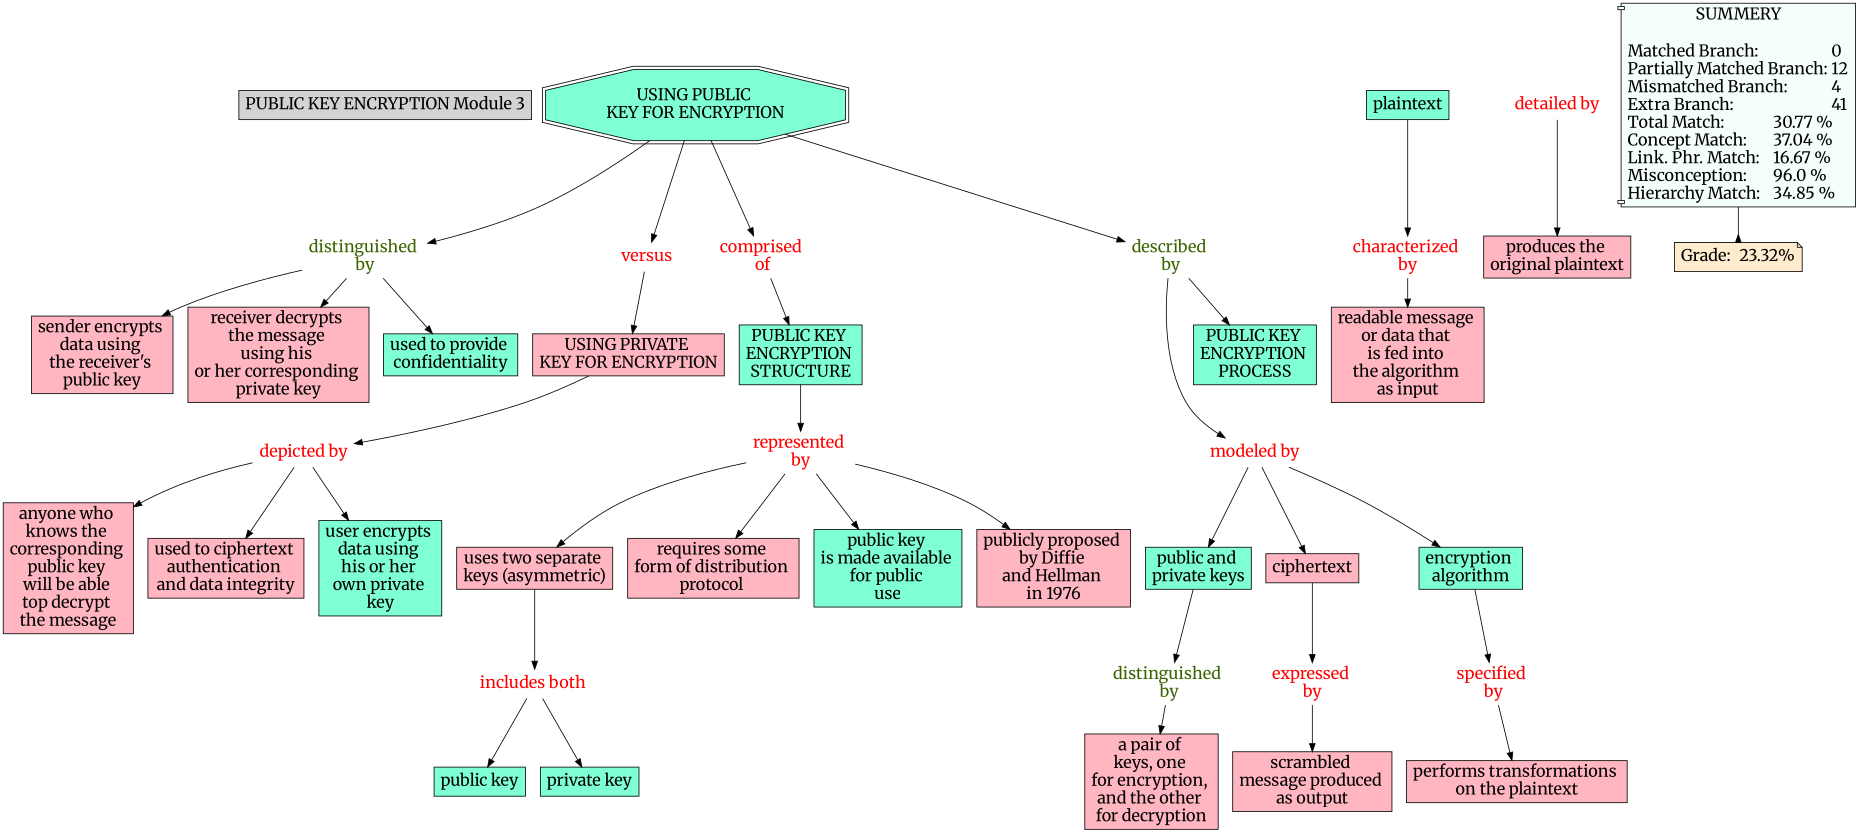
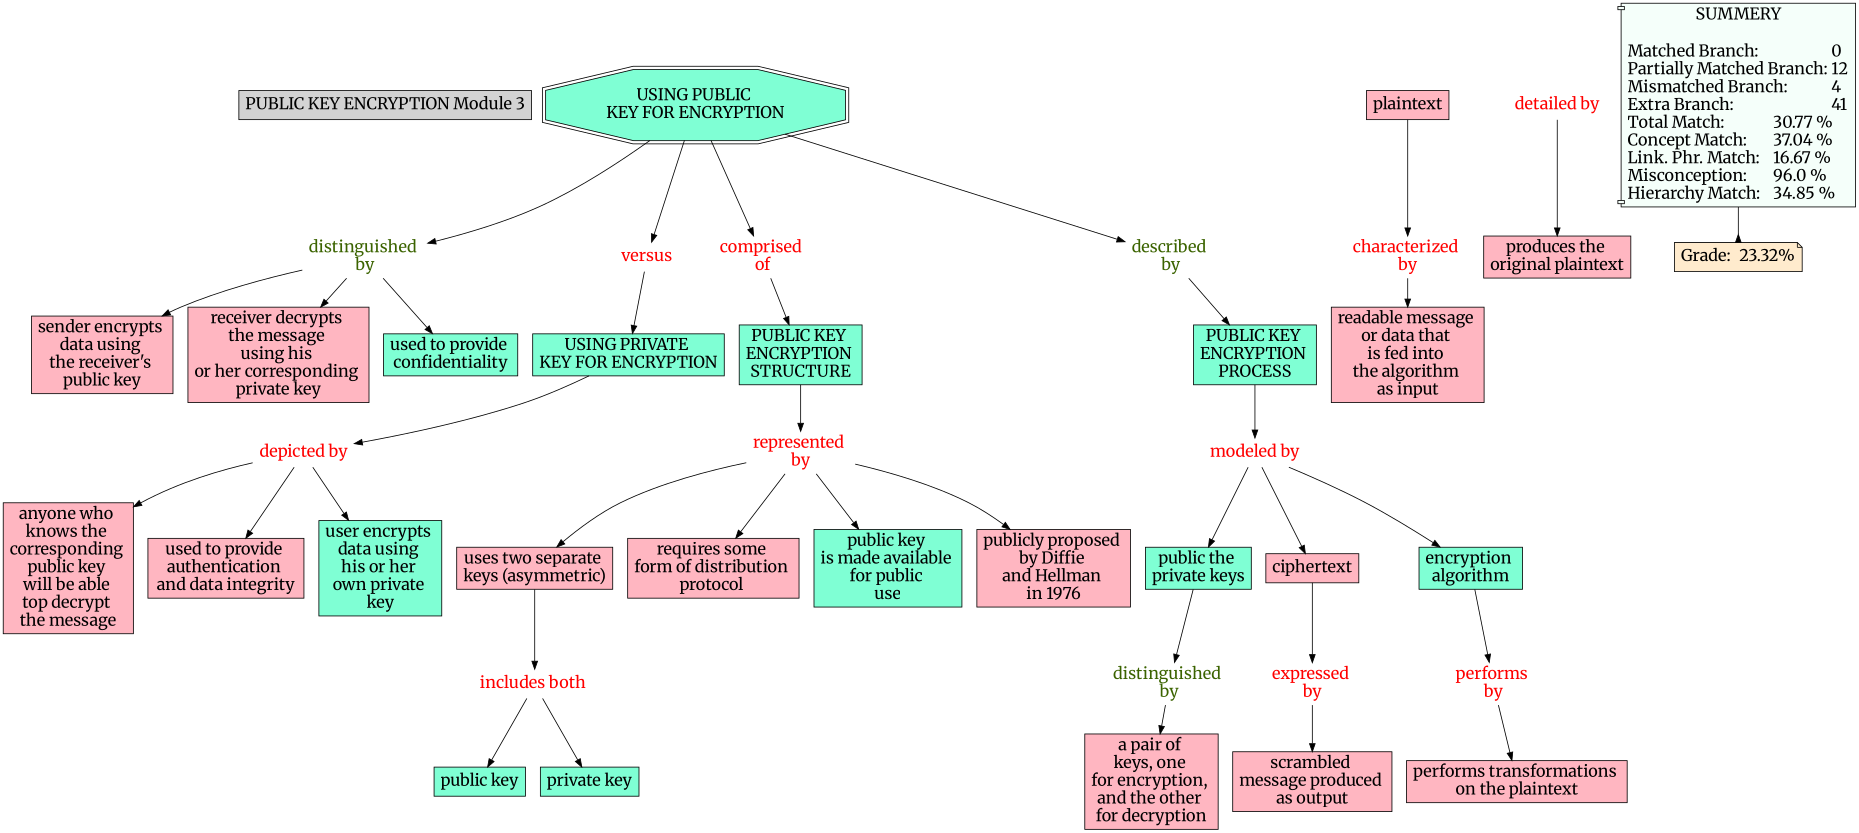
node "plaintext": fillcolor aquamarine -> #ffb6c1
node "USING PRIVATE KEY FOR ENCRYPTION": fillcolor #ffb6c1 -> aquamarine
edge "described by" -> "modeled by": now "PUBLIC KEY ENCRYPTION PROCESS" -> "modeled by"
node "used to ciphertext authentication and data integrity": label "used to ciphertext authentication and data integrity" -> "used to provide authentication and data integrity"
node "public and private keys": label "public and private keys" -> "public the private keys"
node "specified by": label "specified by" -> "performs by"
